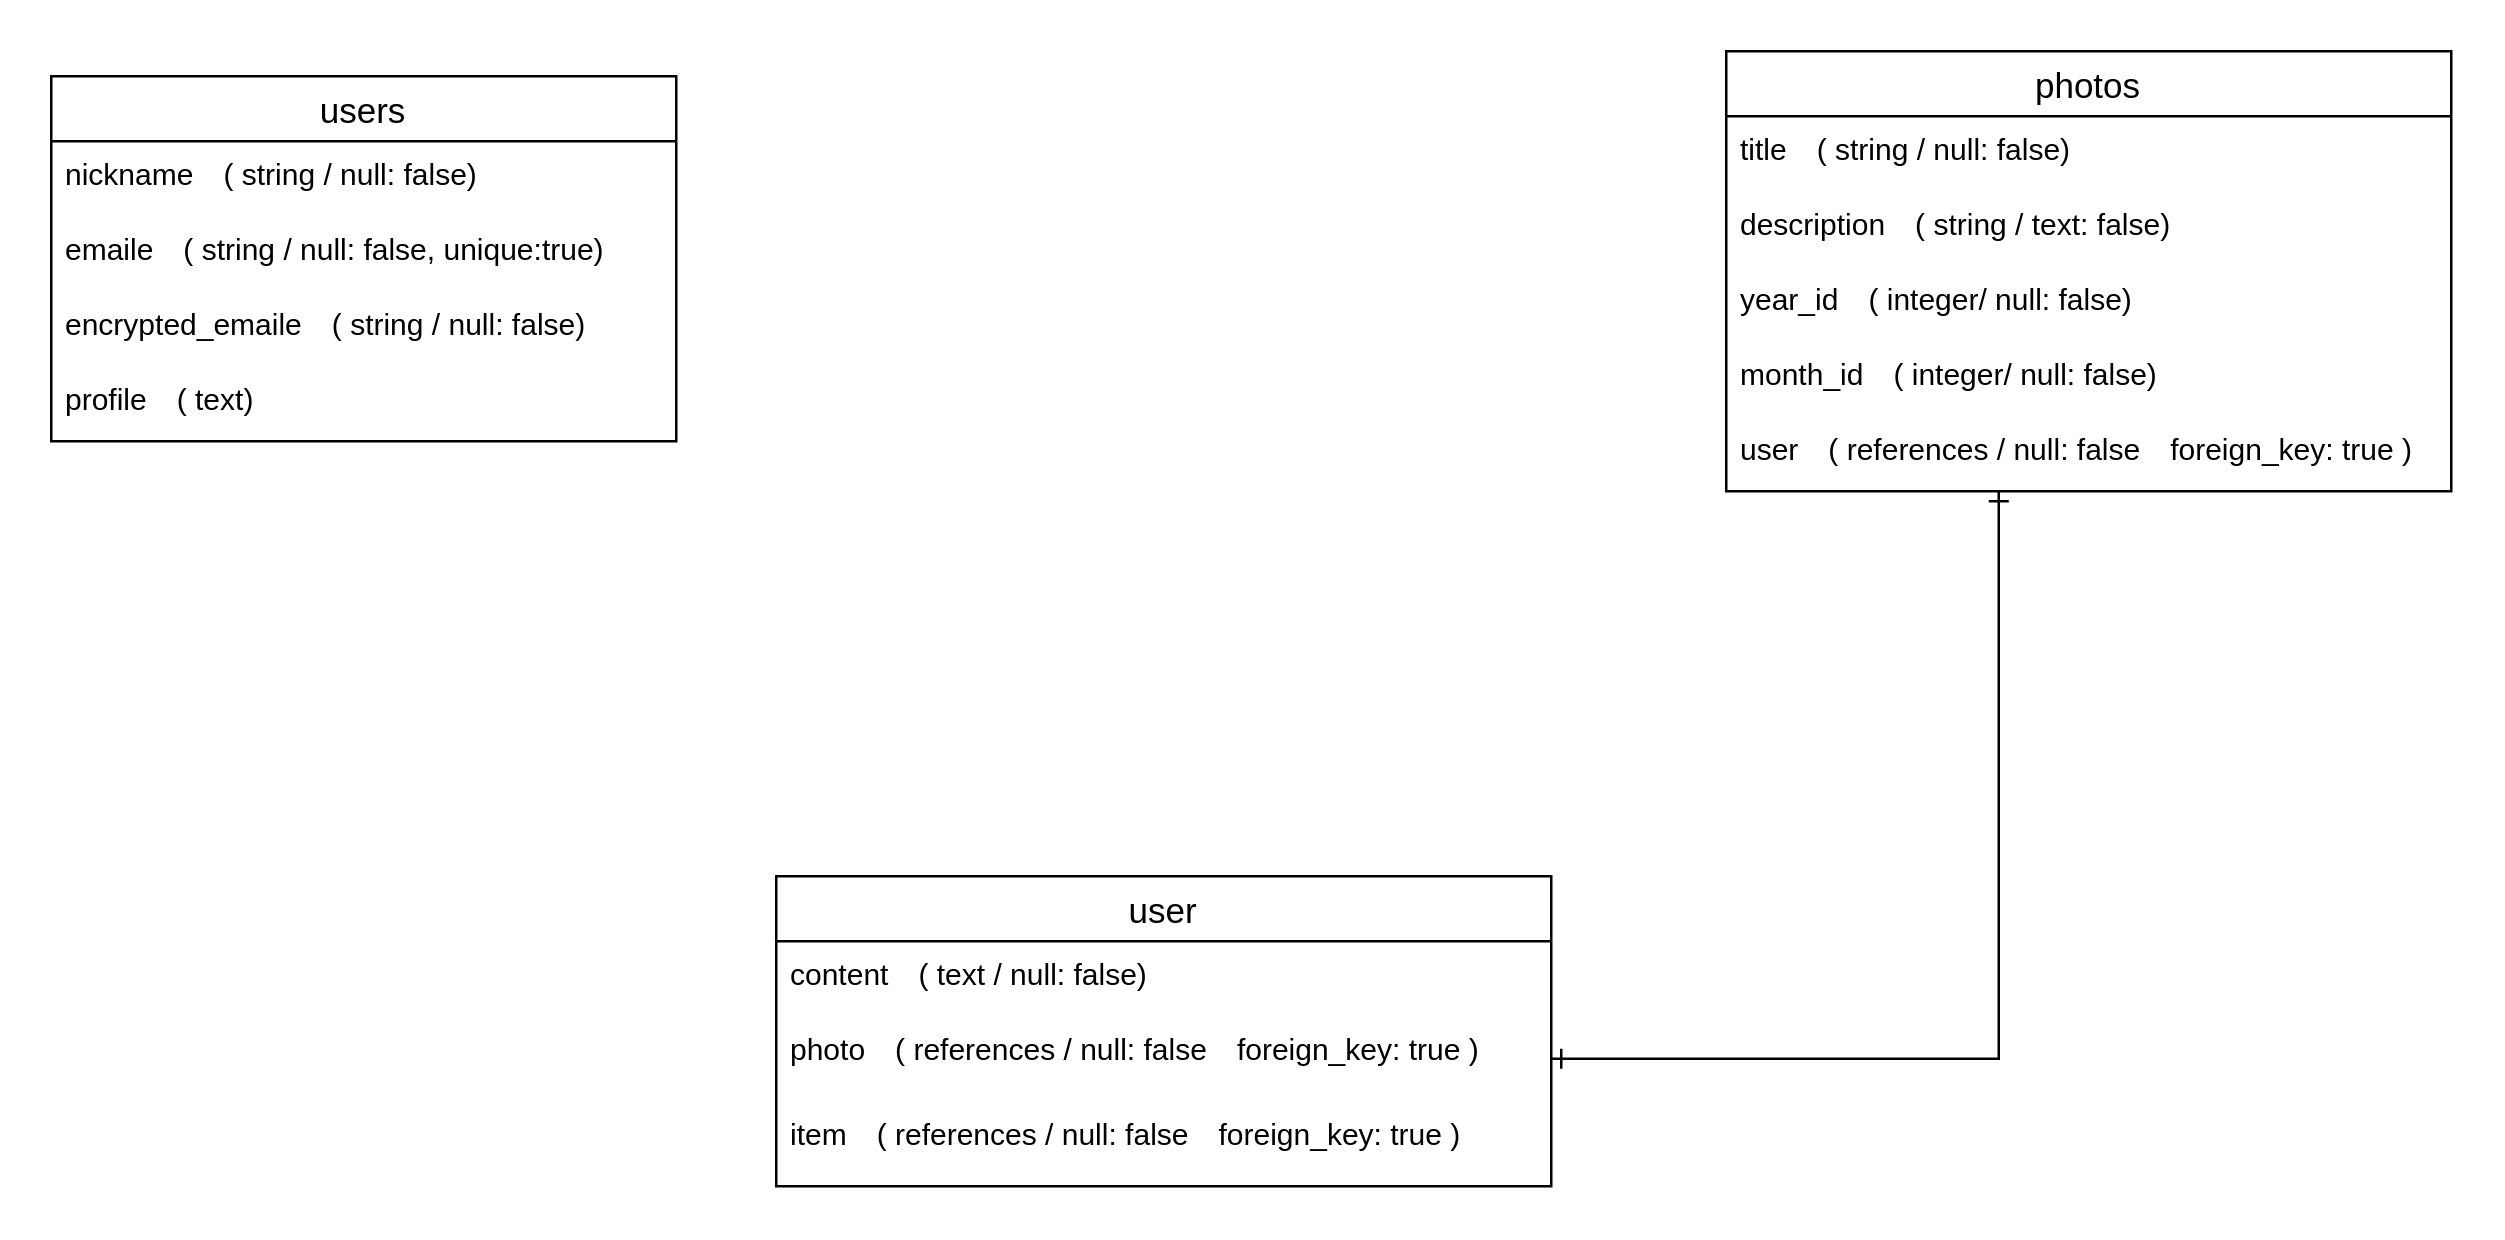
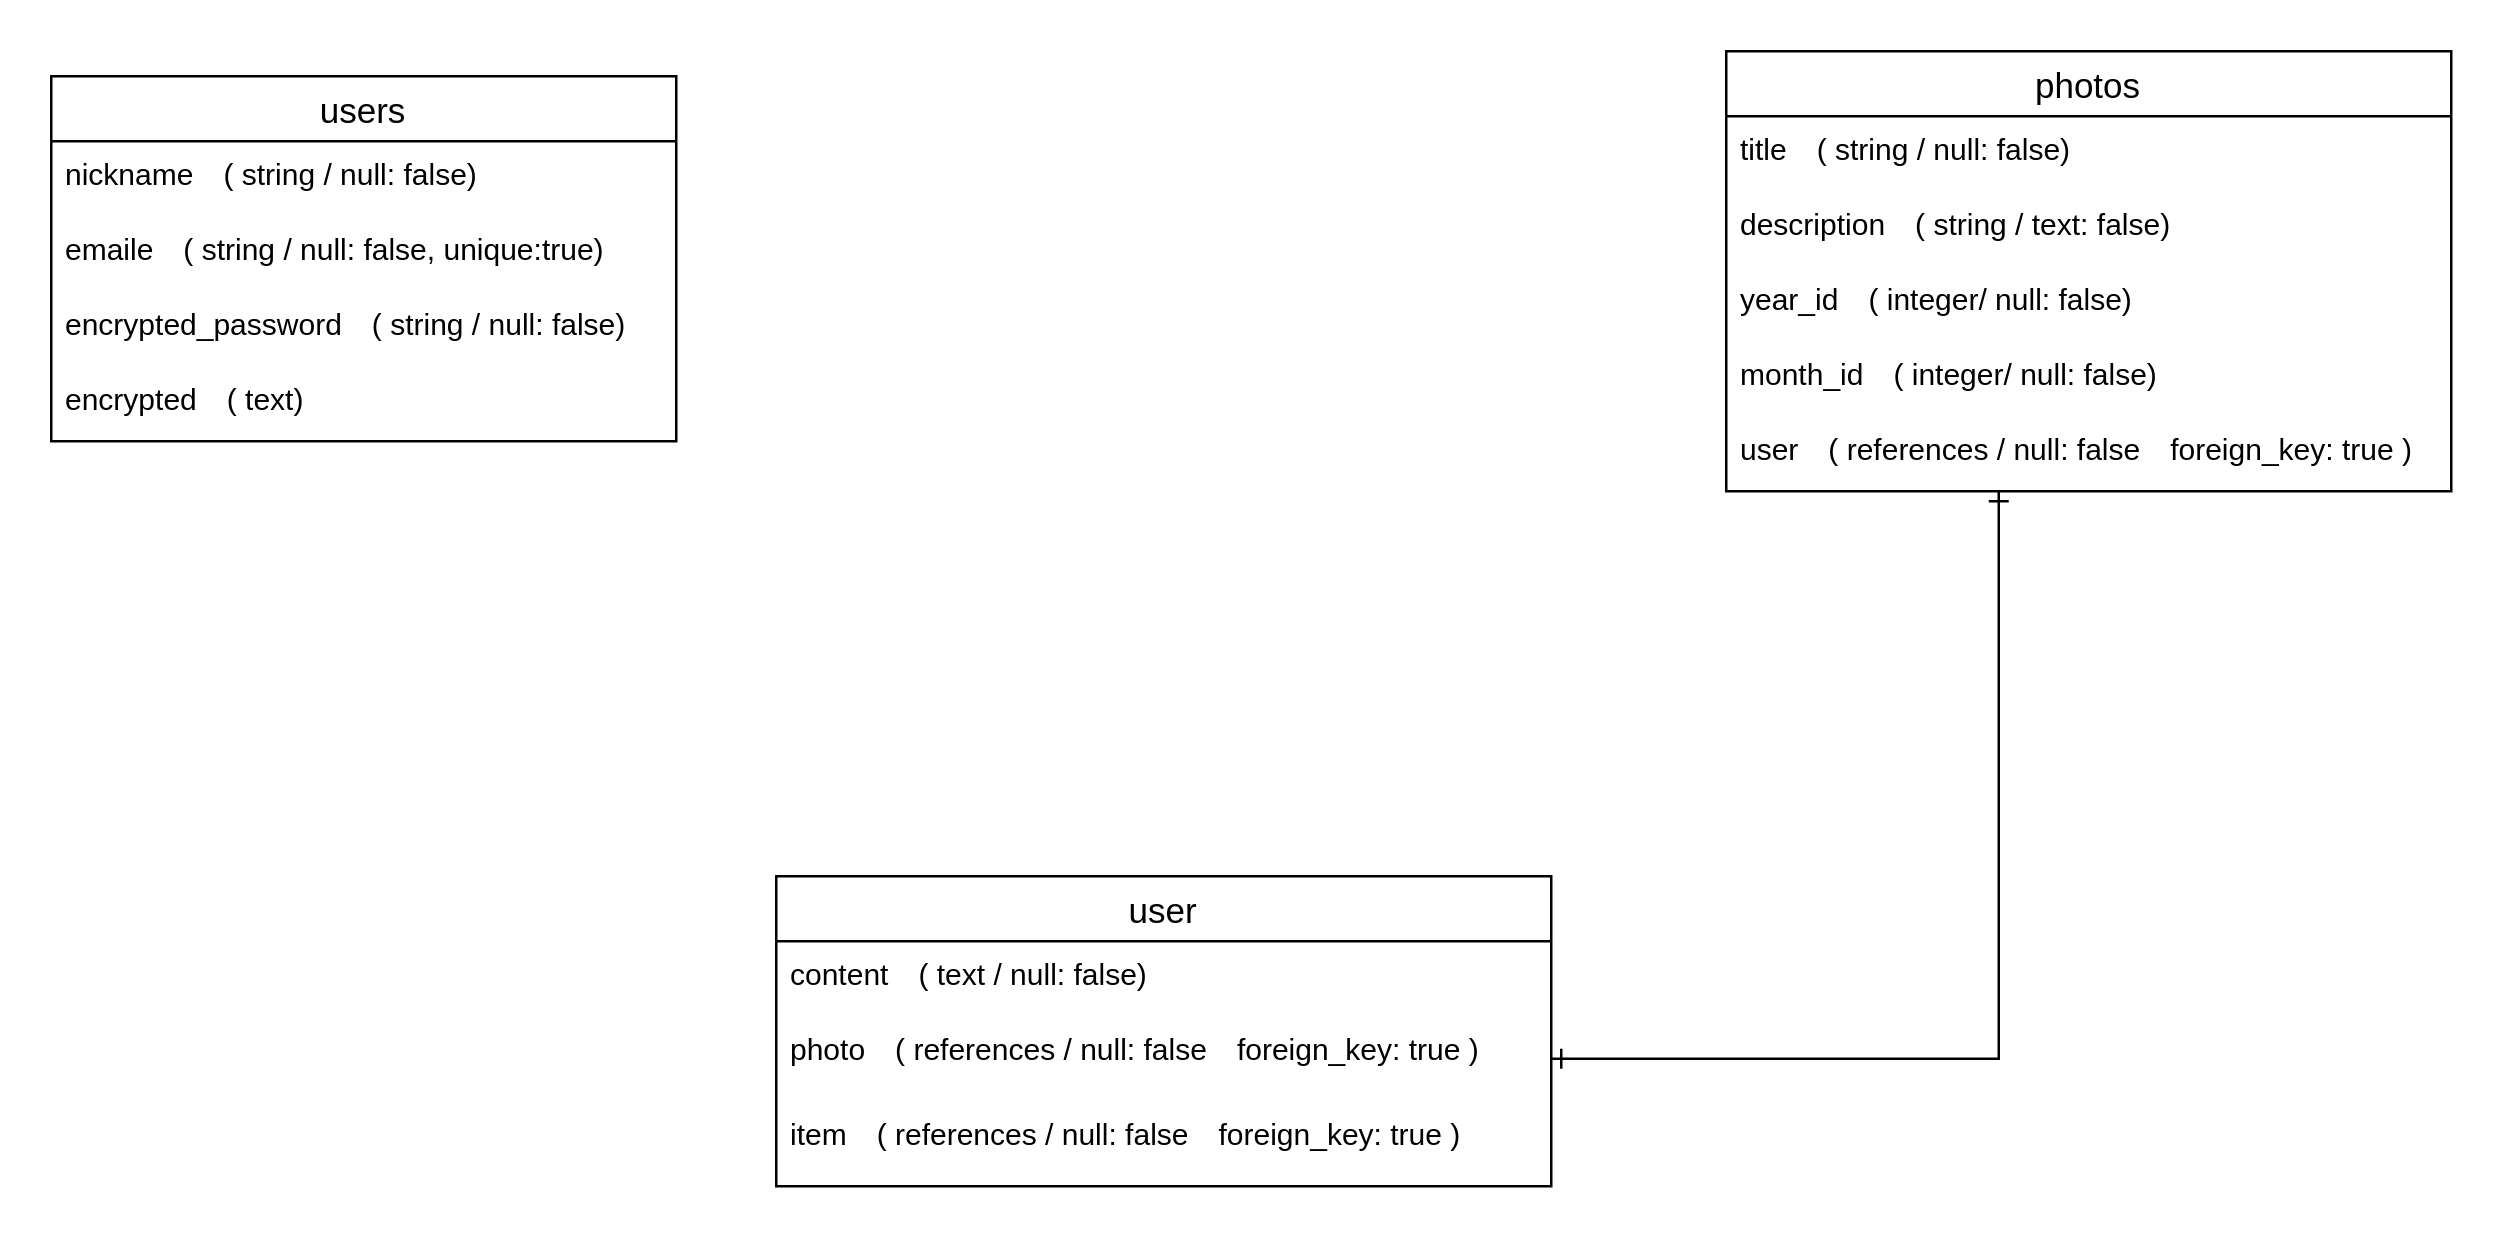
node "encrypted_emaile ( string / null: false)": label "encrypted_emaile ( string / null: false)" -> "encrypted_password ( string / null: false)"
node "profile ( text)": label "profile ( text)" -> "encrypted ( text)"
